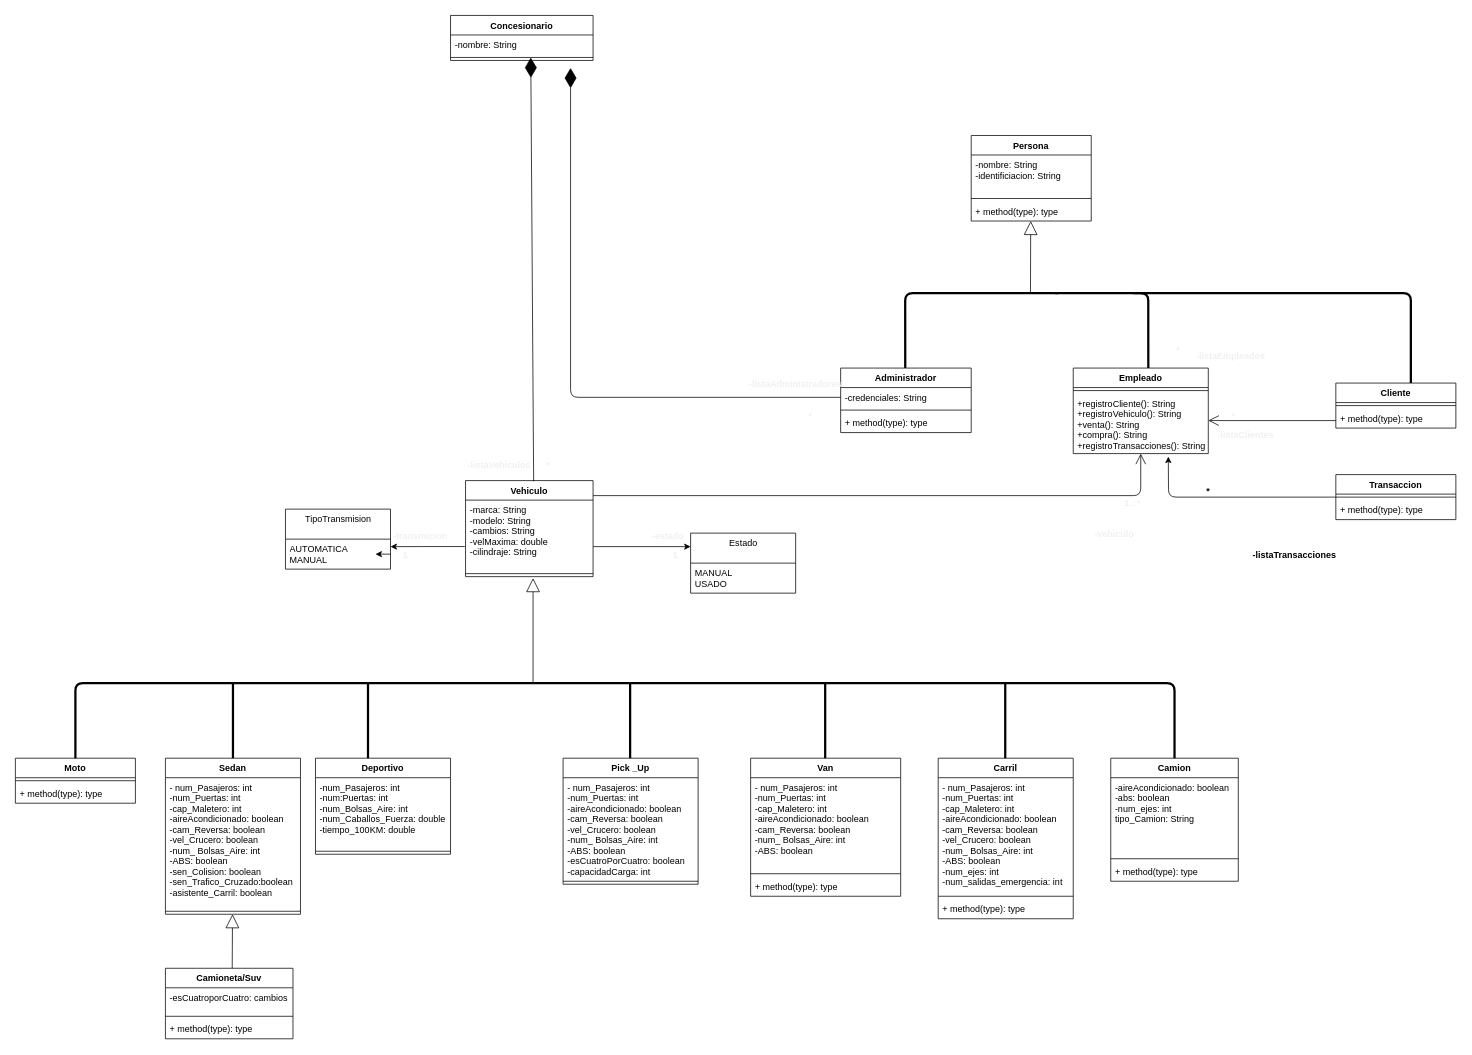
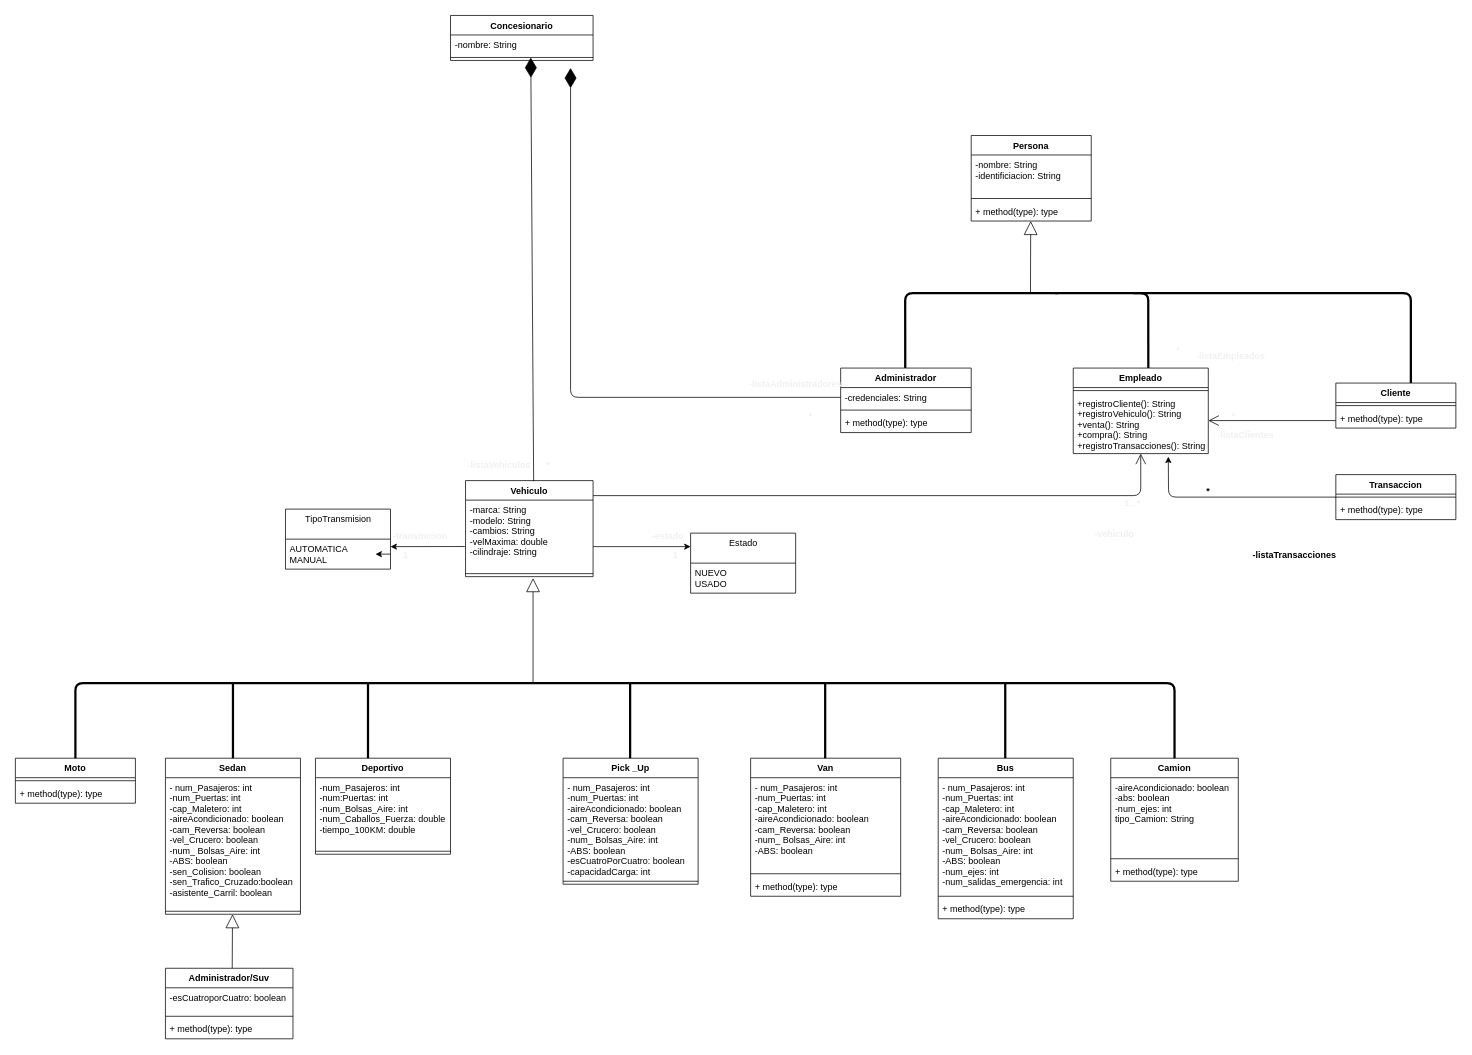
node "MANUAL USADO": label "MANUAL USADO" -> "NUEVO USADO"
node "Carril": label "Carril" -> "Bus"
node "Camioneta/Suv": label "Camioneta/Suv" -> "Administrador/Suv"
node "-esCuatroporCuatro: cambios": label "-esCuatroporCuatro: cambios" -> "-esCuatroporCuatro: boolean"
